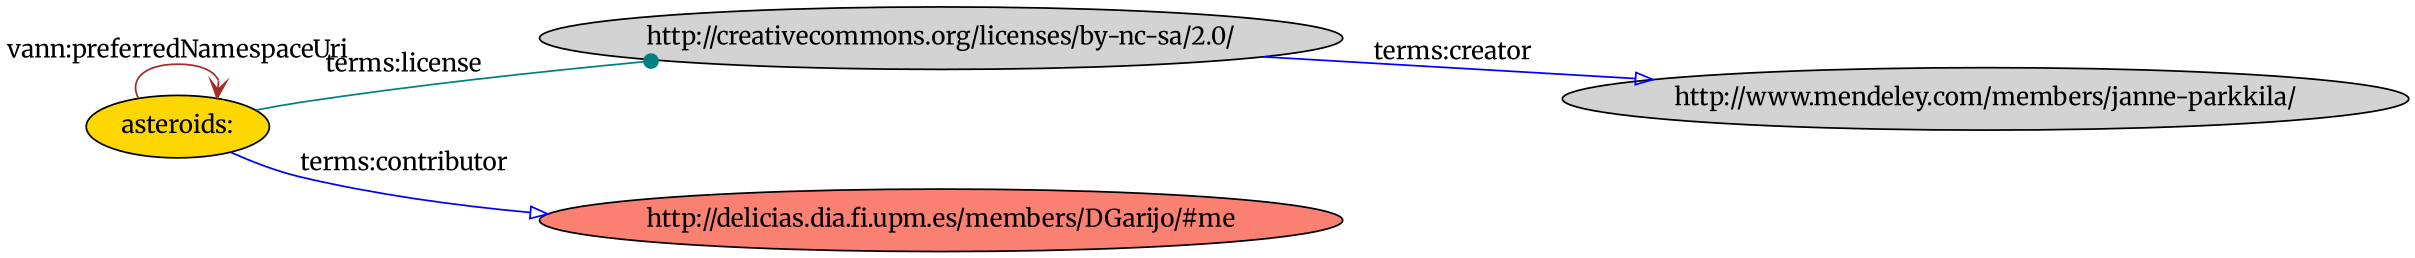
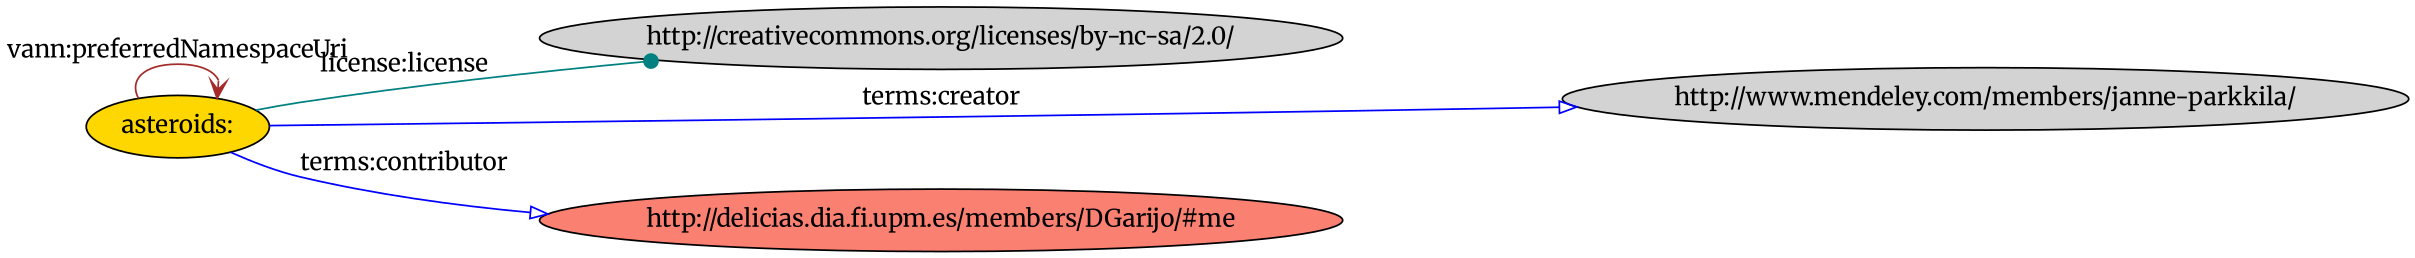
edge "asteroids:" -> "http://creativecommons.org/licenses/by-nc-sa/2.0/": label "terms:license" -> "license:license"
edge "http://creativecommons.org/licenses/by-nc-sa/2.0/" -> "http://www.mendeley.com/members/janne-parkkila/": now "asteroids:" -> "http://www.mendeley.com/members/janne-parkkila/"
